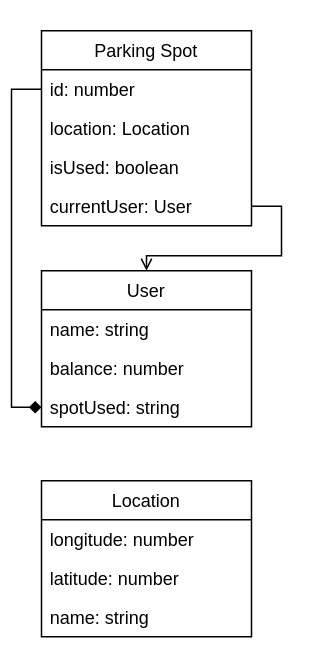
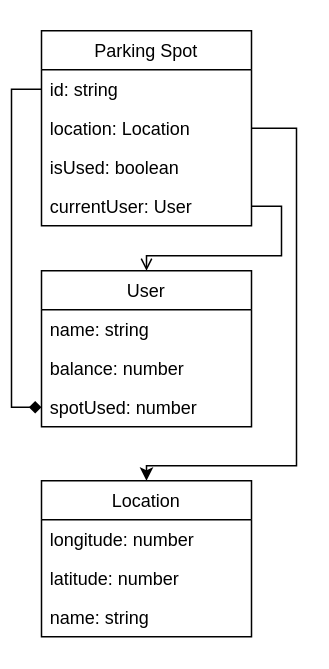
node "id: number": label "id: number" -> "id: string"
edge "location: Location" -> "Location": added
node "spotUsed: string": label "spotUsed: string" -> "spotUsed: number"
